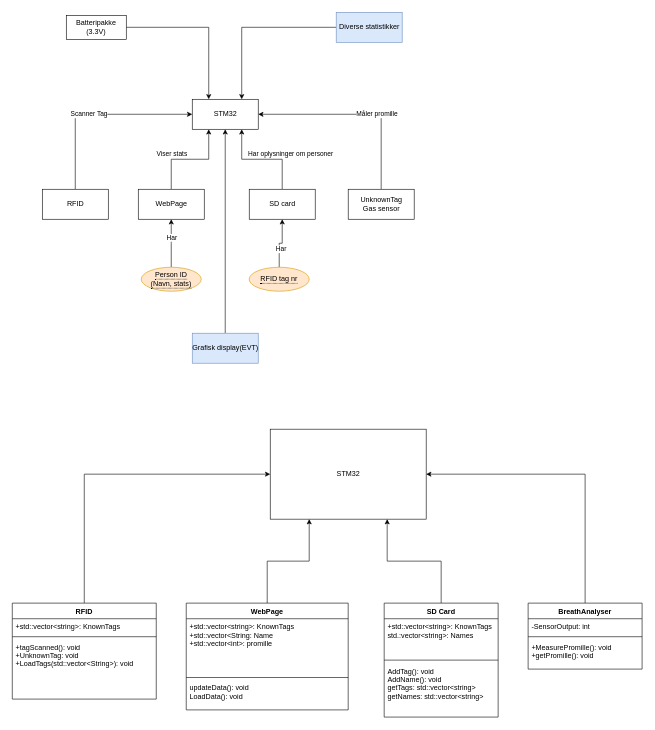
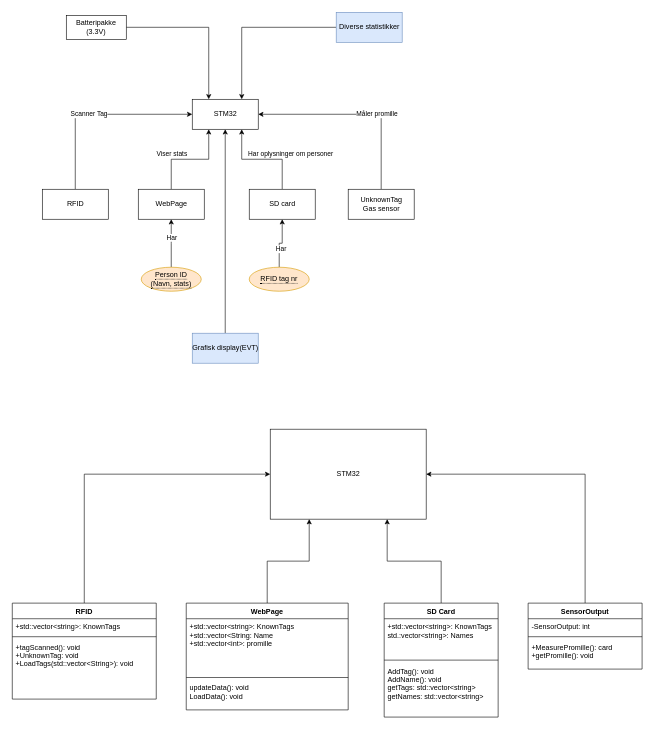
node "BreathAnalyser": label "BreathAnalyser" -> "SensorOutput"
node "+MeasurePromille(): void +getPromille(): void": label "+MeasurePromille(): void +getPromille(): void" -> "+MeasurePromille(): card +getPromille(): void"
